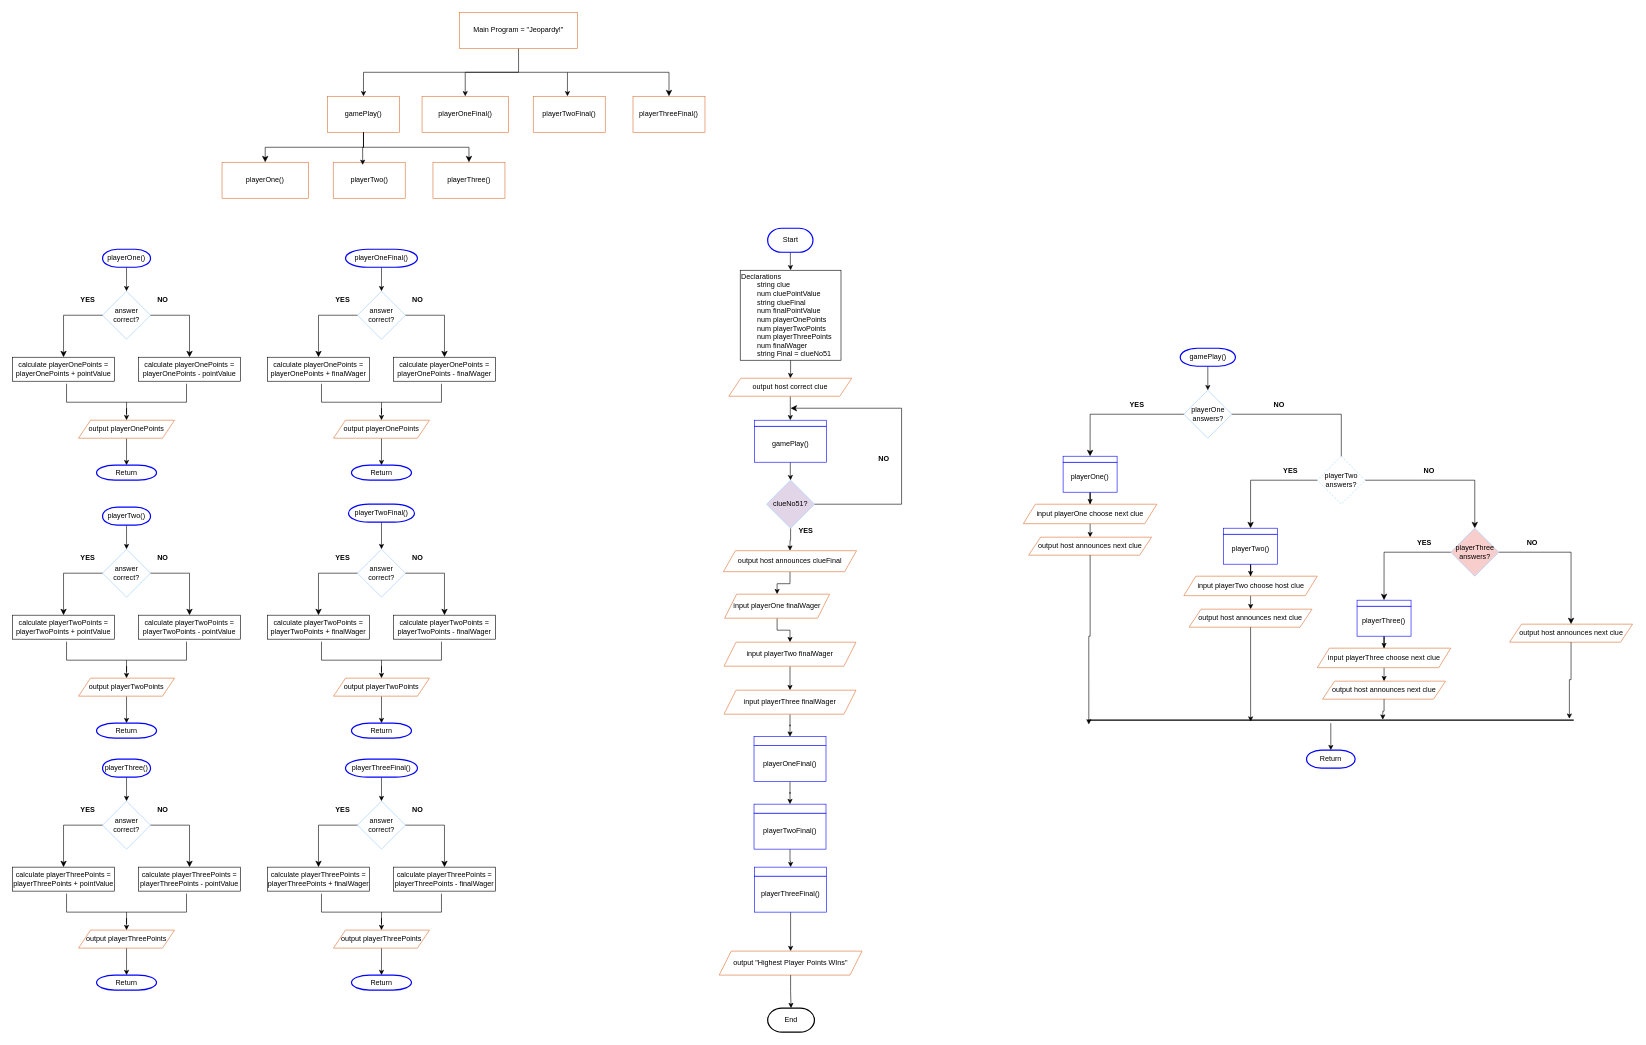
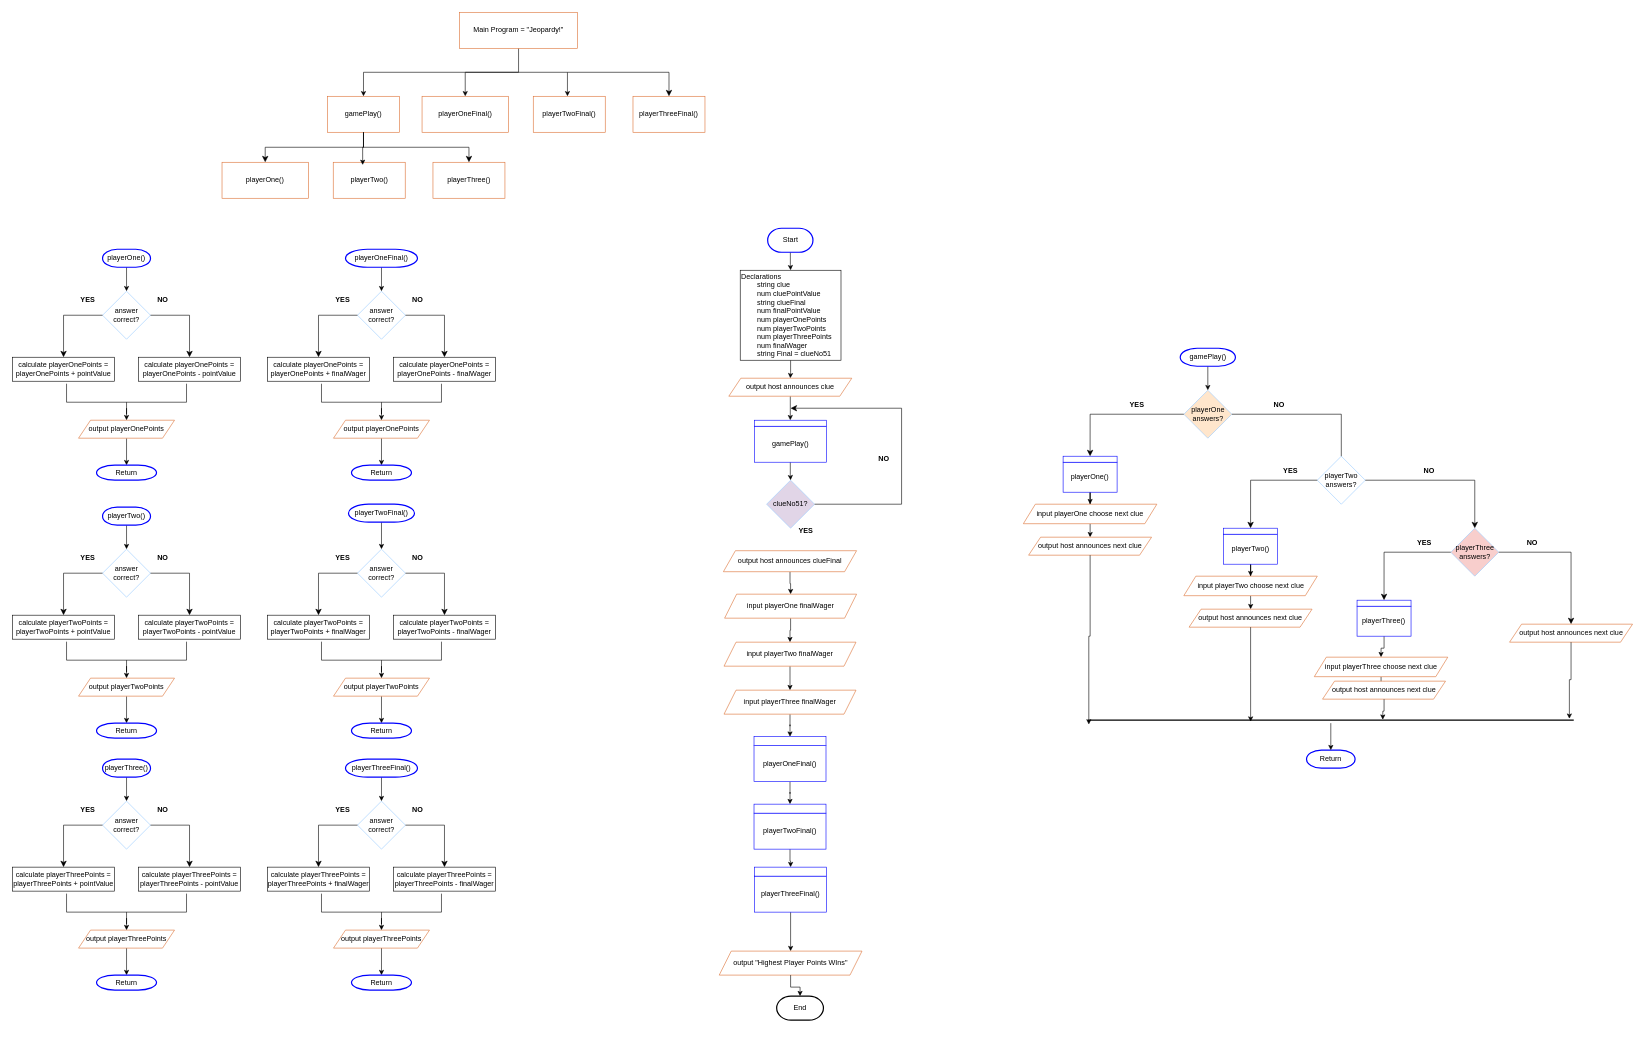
node "output host correct clue": label "output host correct clue" -> "output host announces clue"
node "playerOne answers?": fillcolor #ffffff -> #ffe6cc
node "playerTwo answers?": style dashed -> solid
edge "clueNo51?" -> "output host announces clueFinal": removed
node "input playerTwo choose host clue": label "input playerTwo choose host clue" -> "input playerTwo choose next clue"
node "input playerOne finalWager": size 105x24 -> 132x24
node "input playerThree choose next clue": moved (1384, 658) -> (1381, 667)
node "End": moved (791, 1020) -> (800, 1008)
